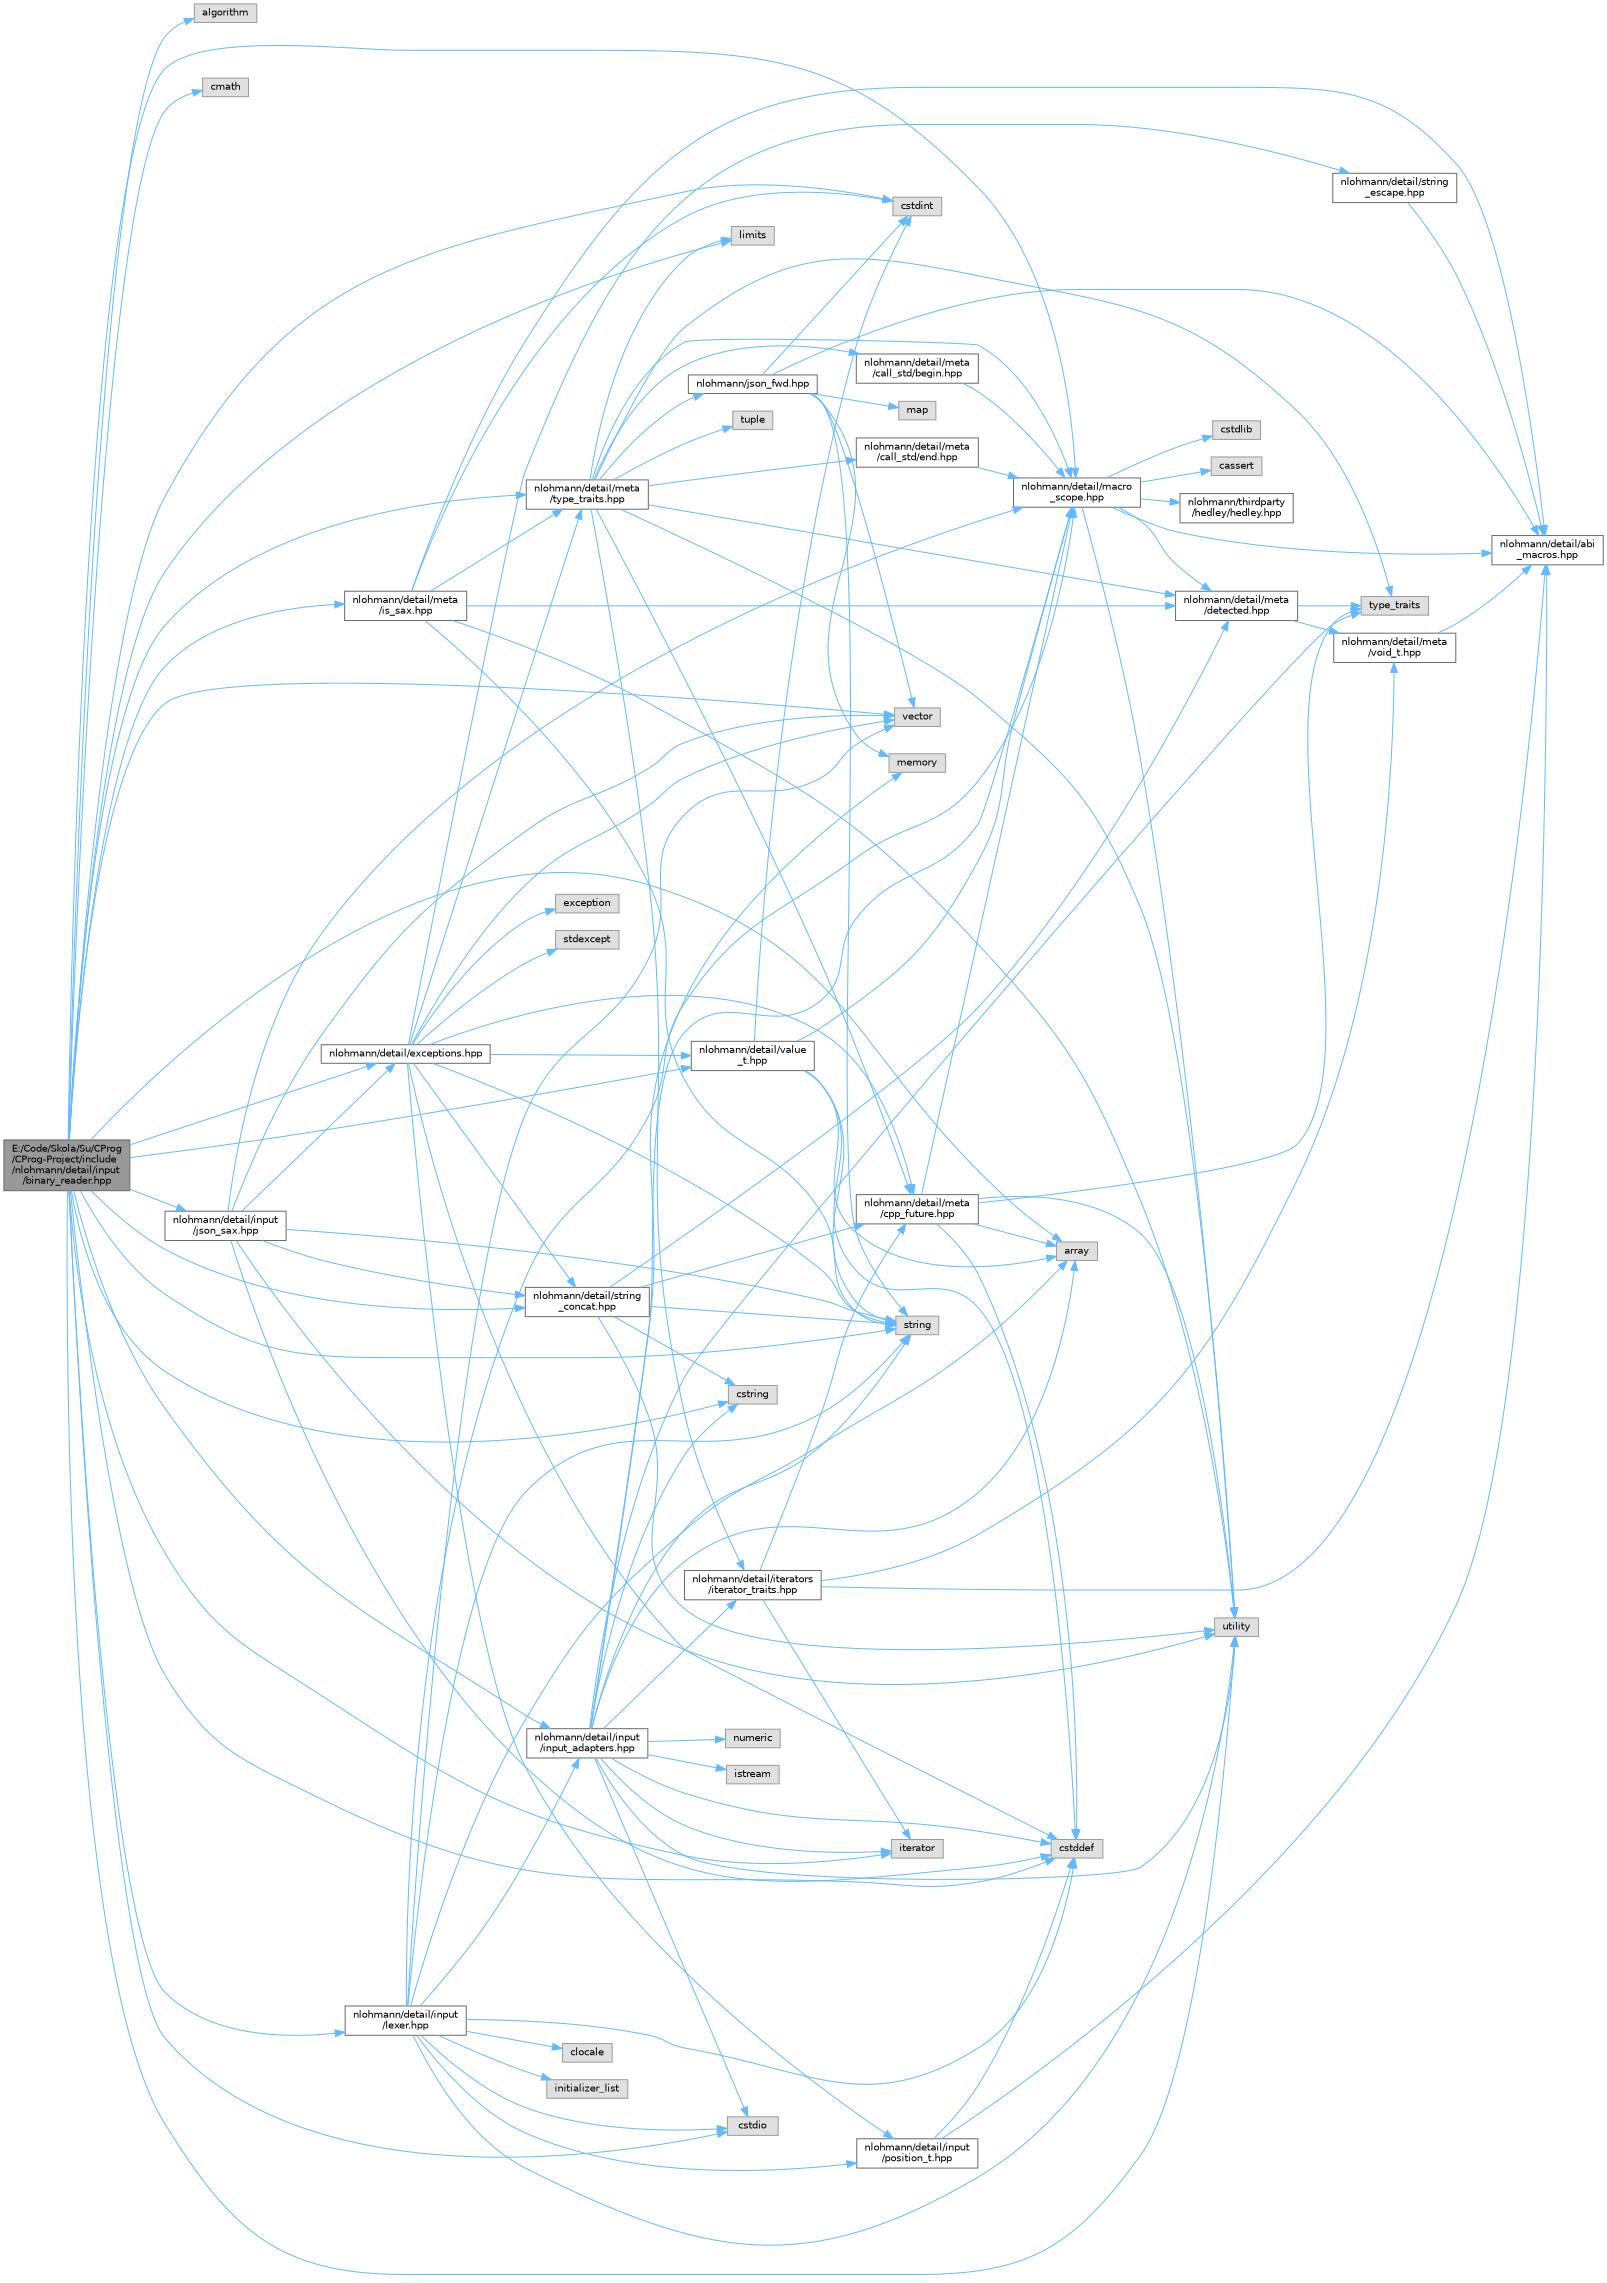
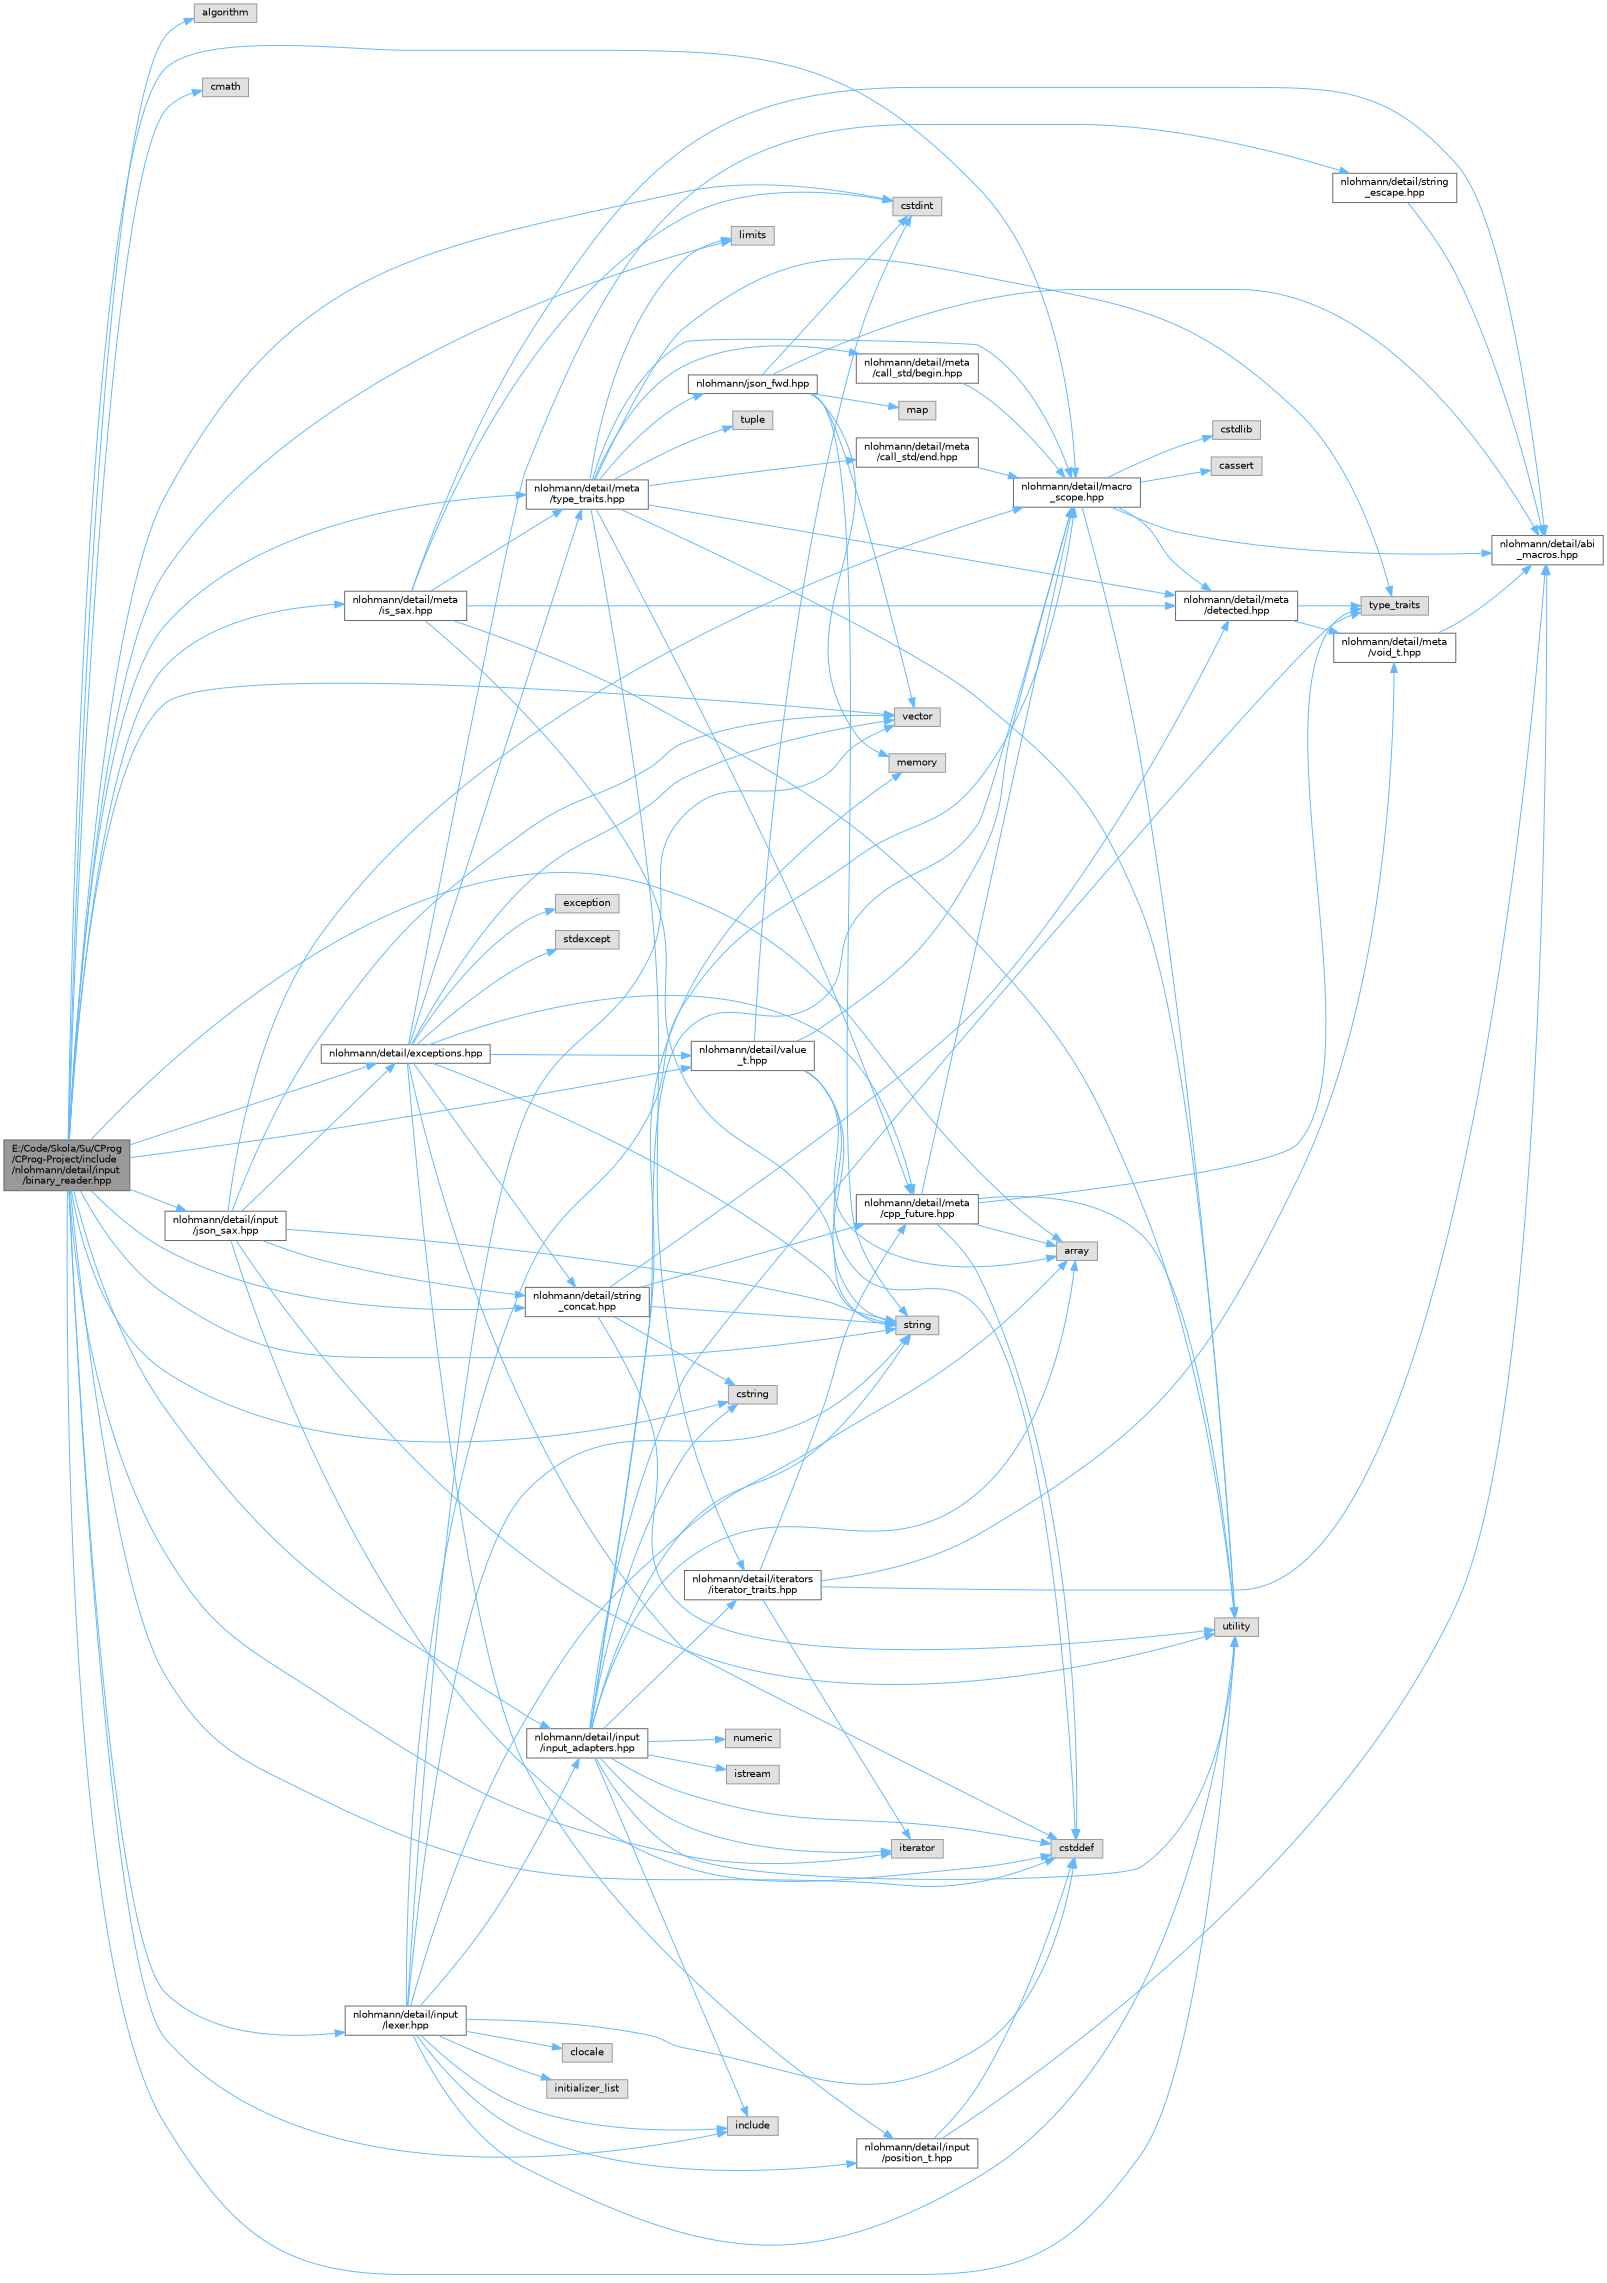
node "nlohmann/thirdparty /hedley/hedley.hpp": removed
node "cstdio": label "cstdio" -> "include"
